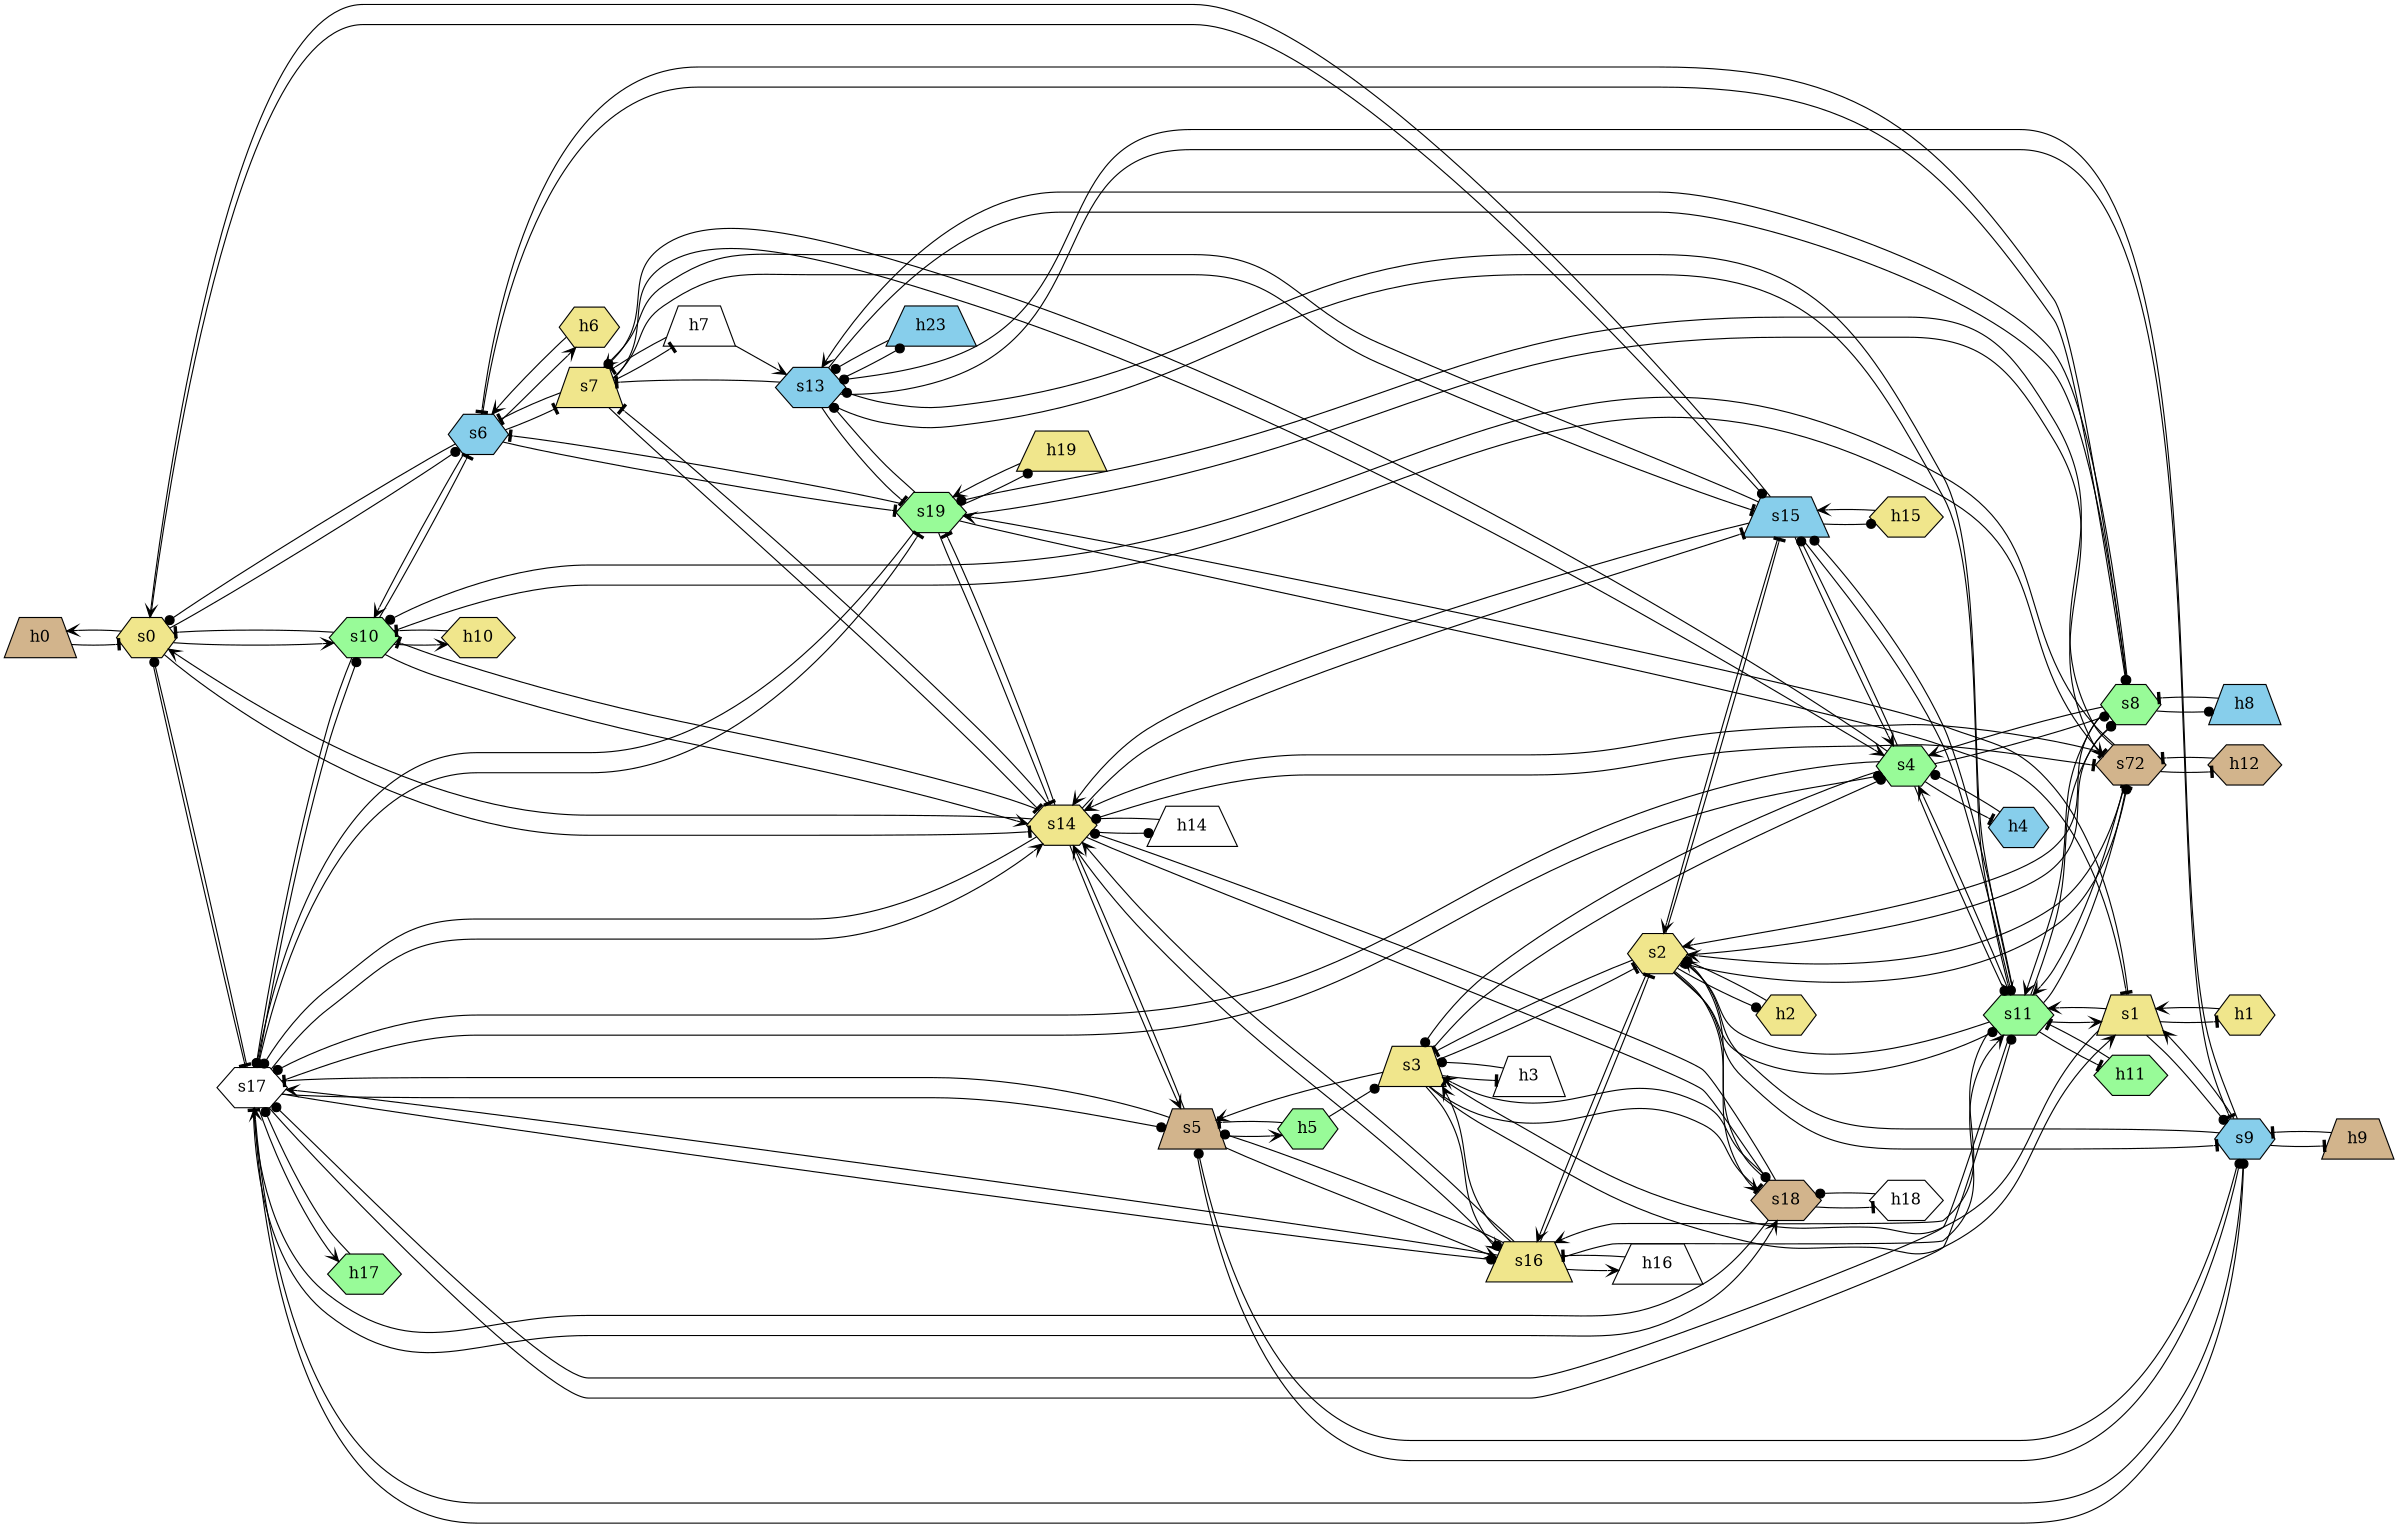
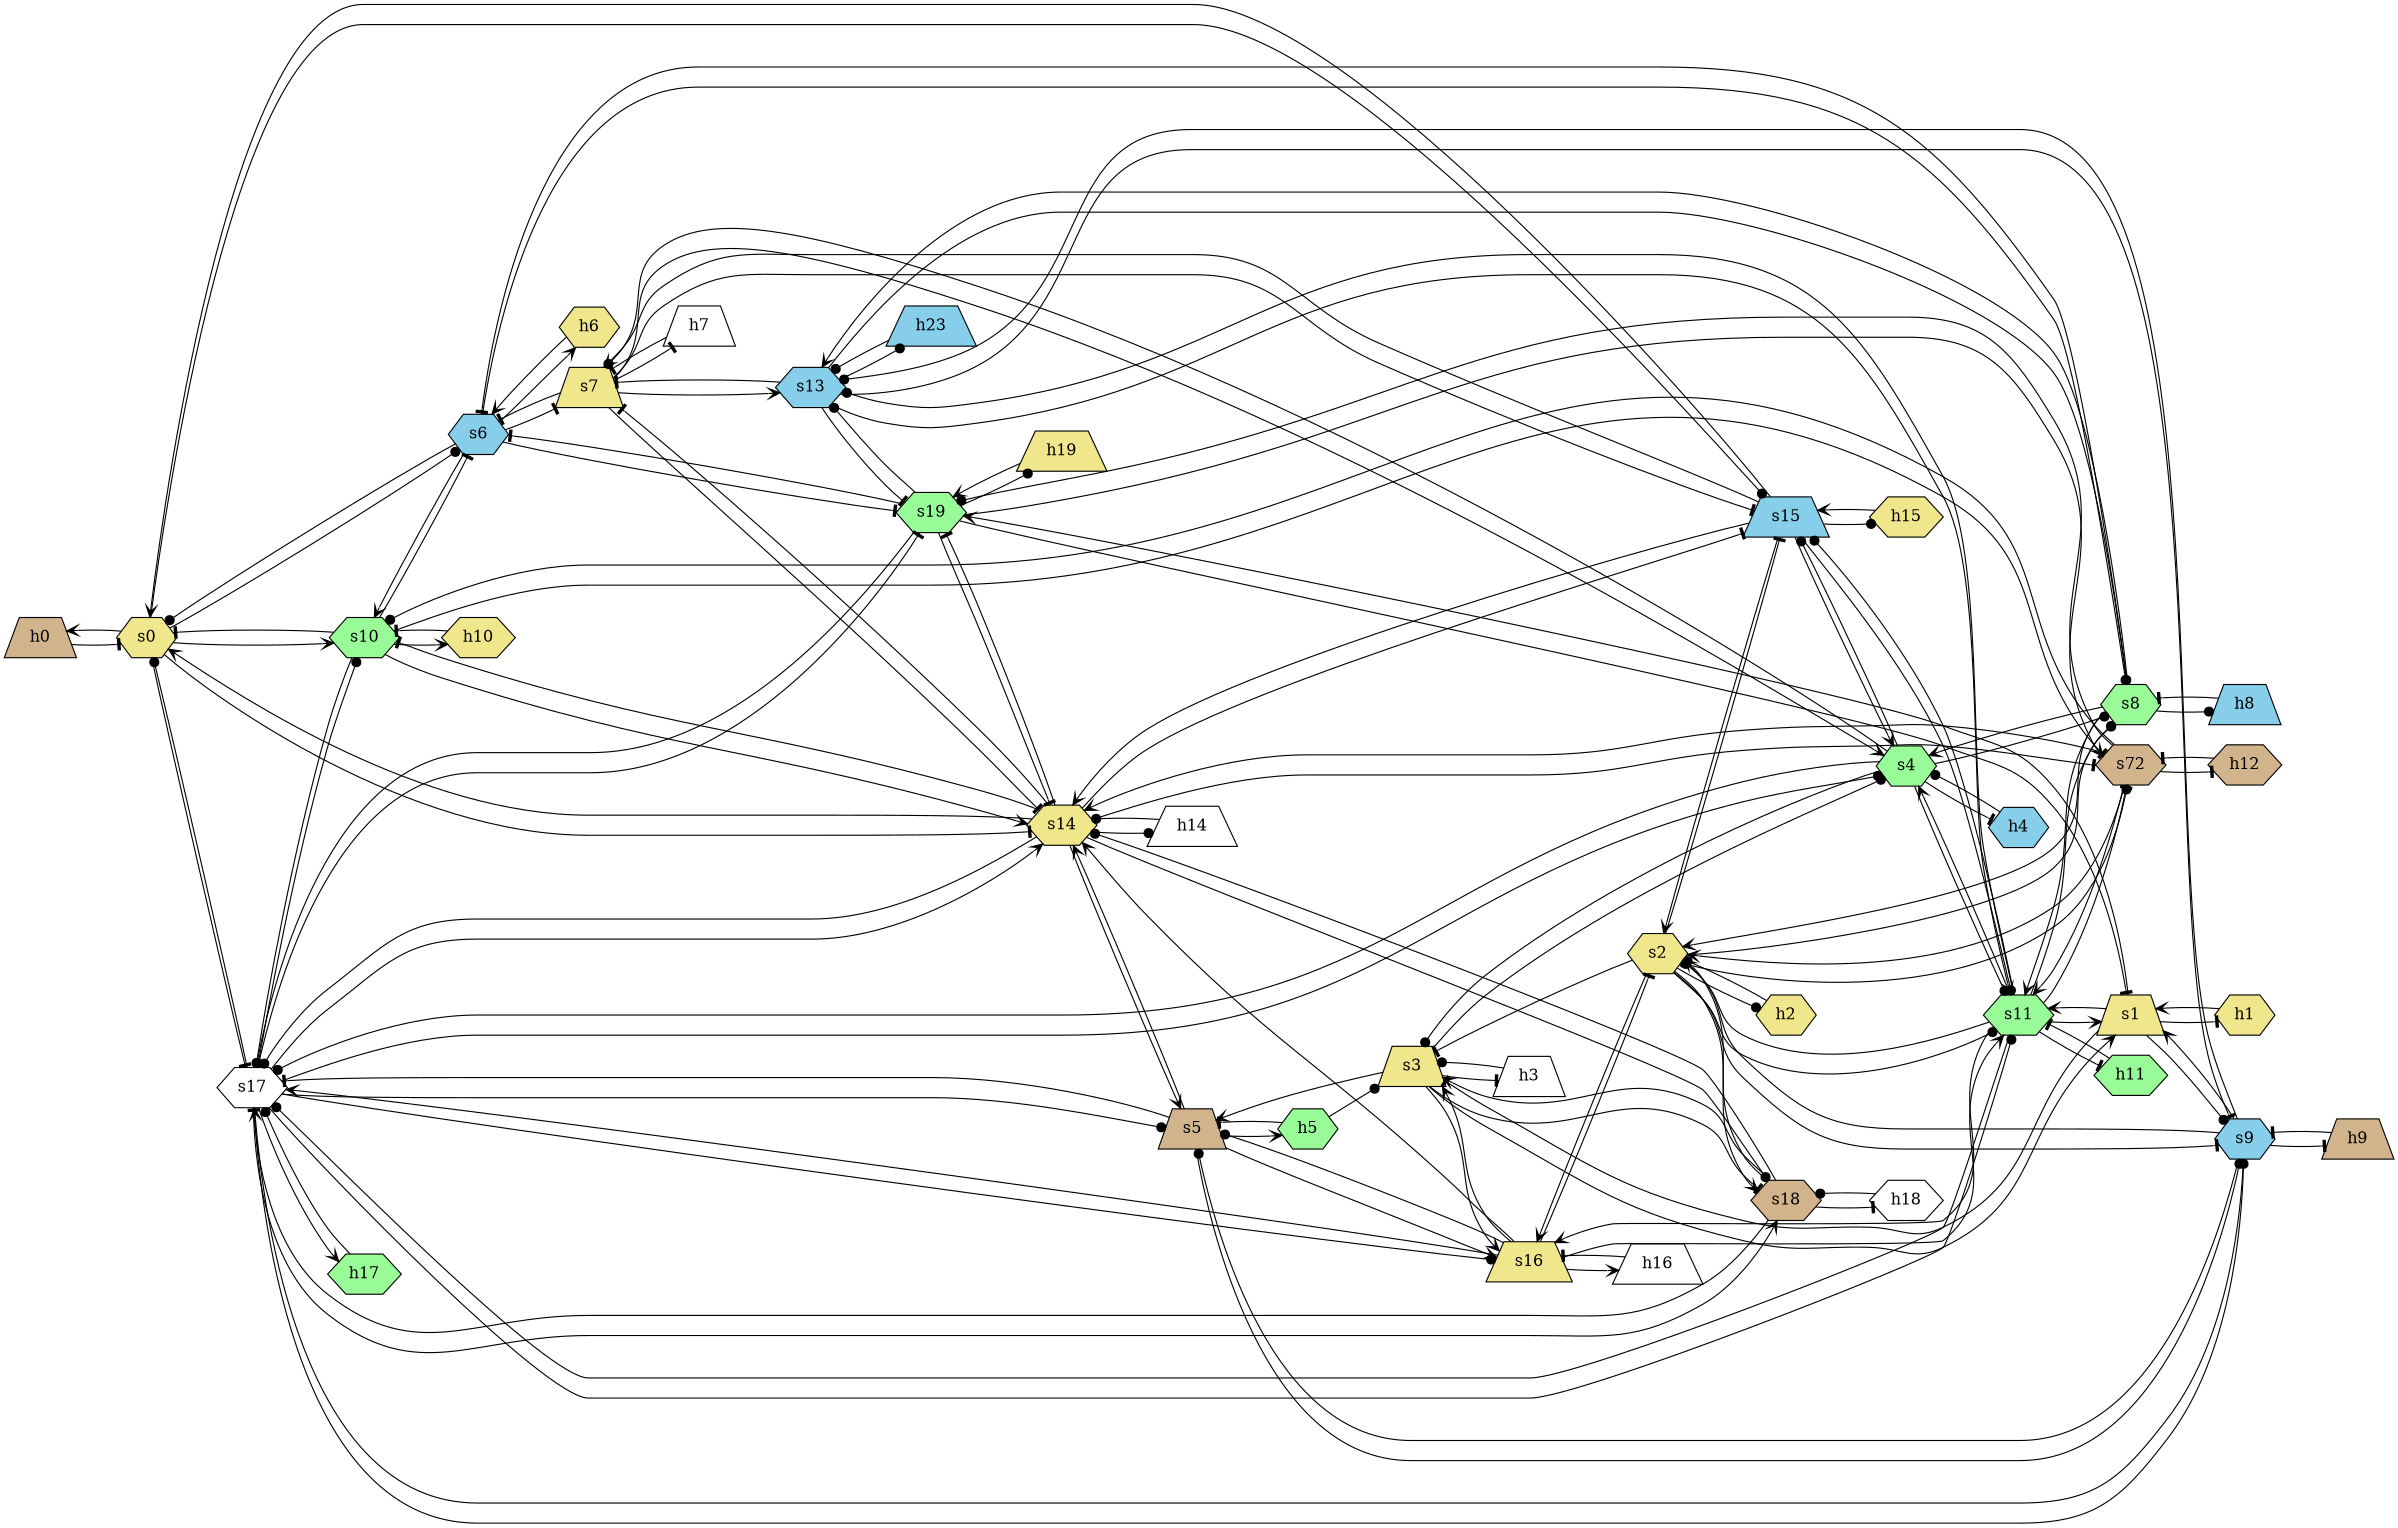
edge "h7" -> "s13": now "s7" -> "s13"
edge "s3" -> "s2": removed
edge "s14" -> "s16": removed
